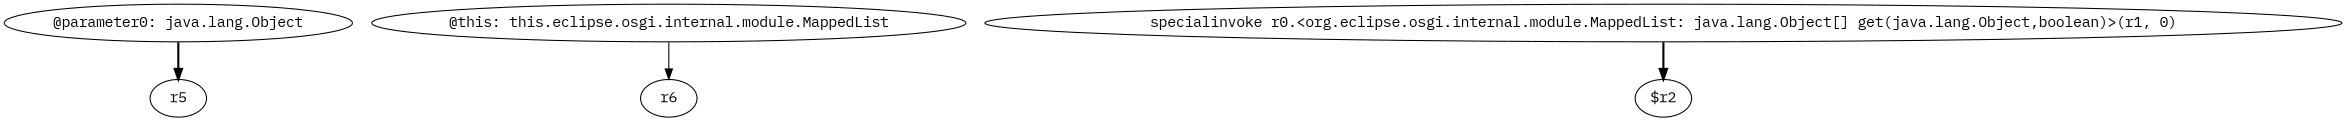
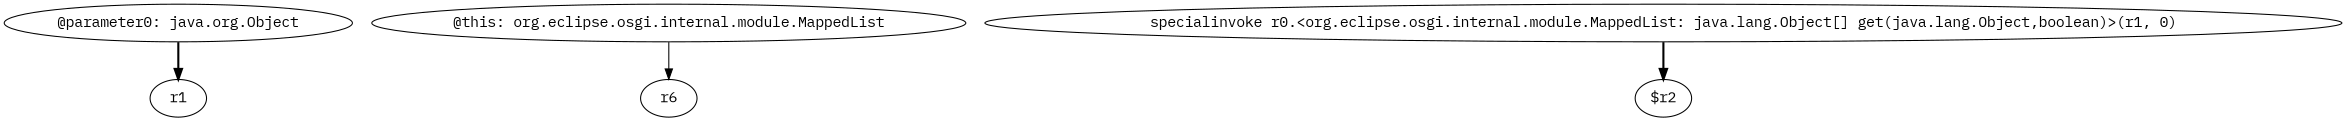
node "@parameter0: java.lang.Object": label "@parameter0: java.lang.Object" -> "@parameter0: java.org.Object"
node "@this: this.eclipse.osgi.internal.module.MappedList": label "@this: this.eclipse.osgi.internal.module.MappedList" -> "@this: org.eclipse.osgi.internal.module.MappedList"
node "r5": label "r5" -> "r1"
